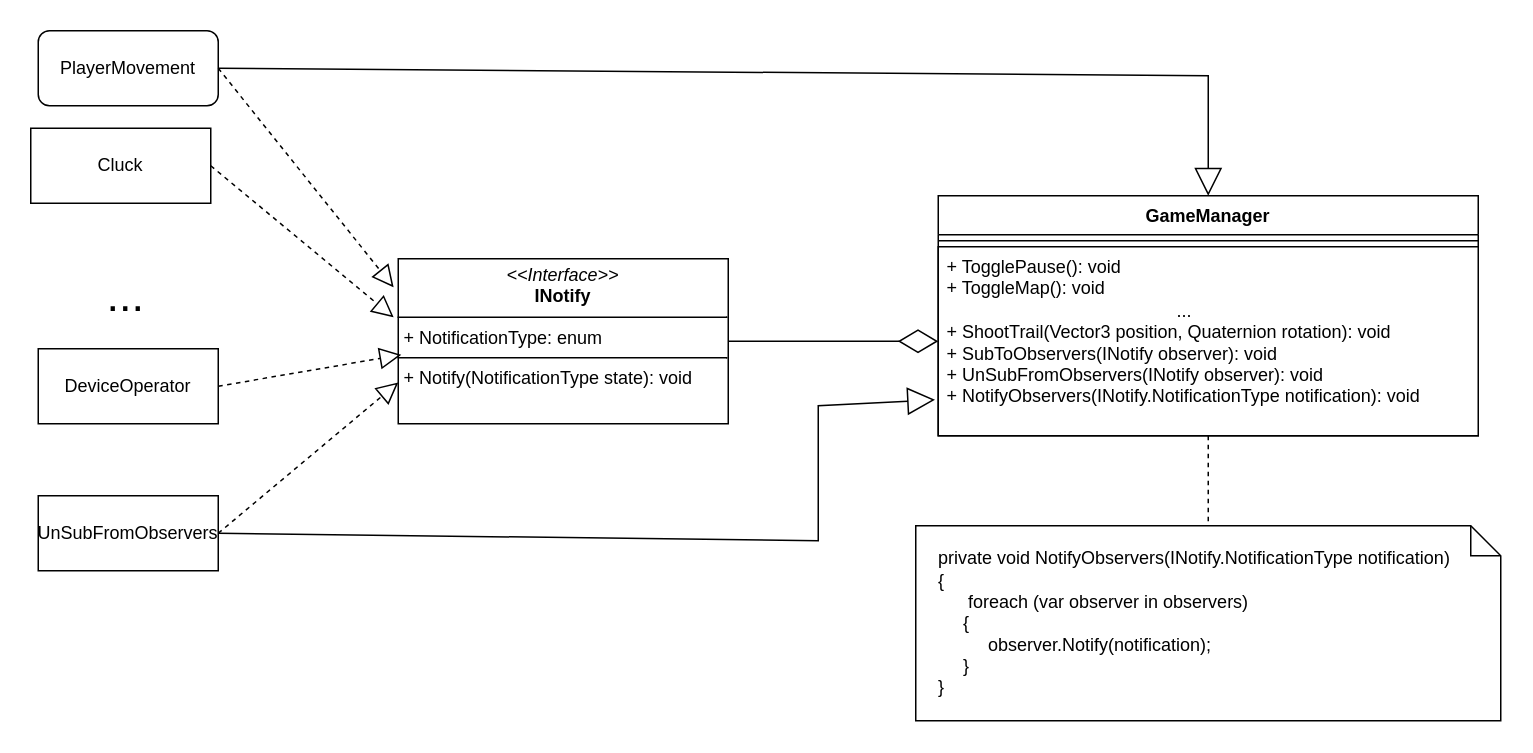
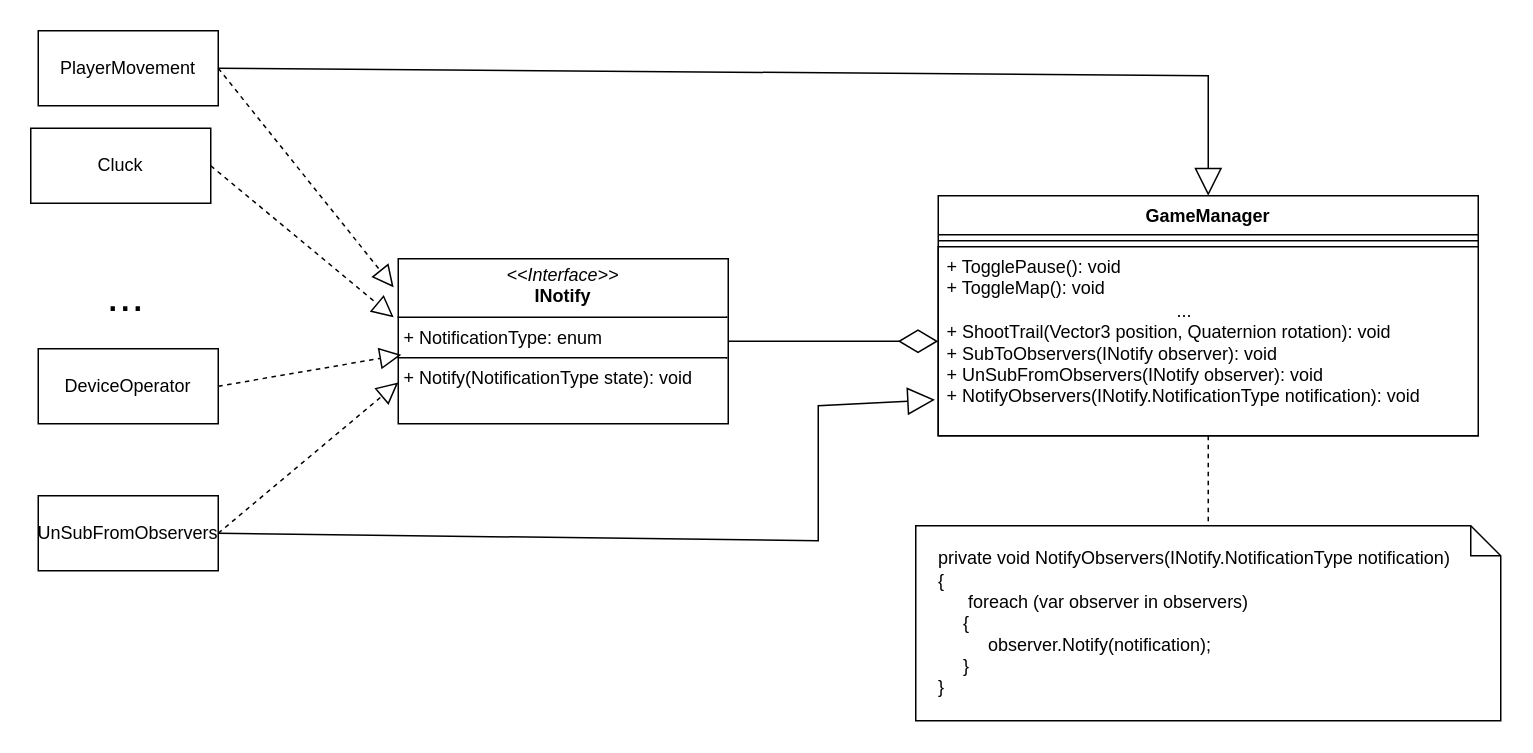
node "PlayerMovement": shape rounded rectangle -> rectangle
